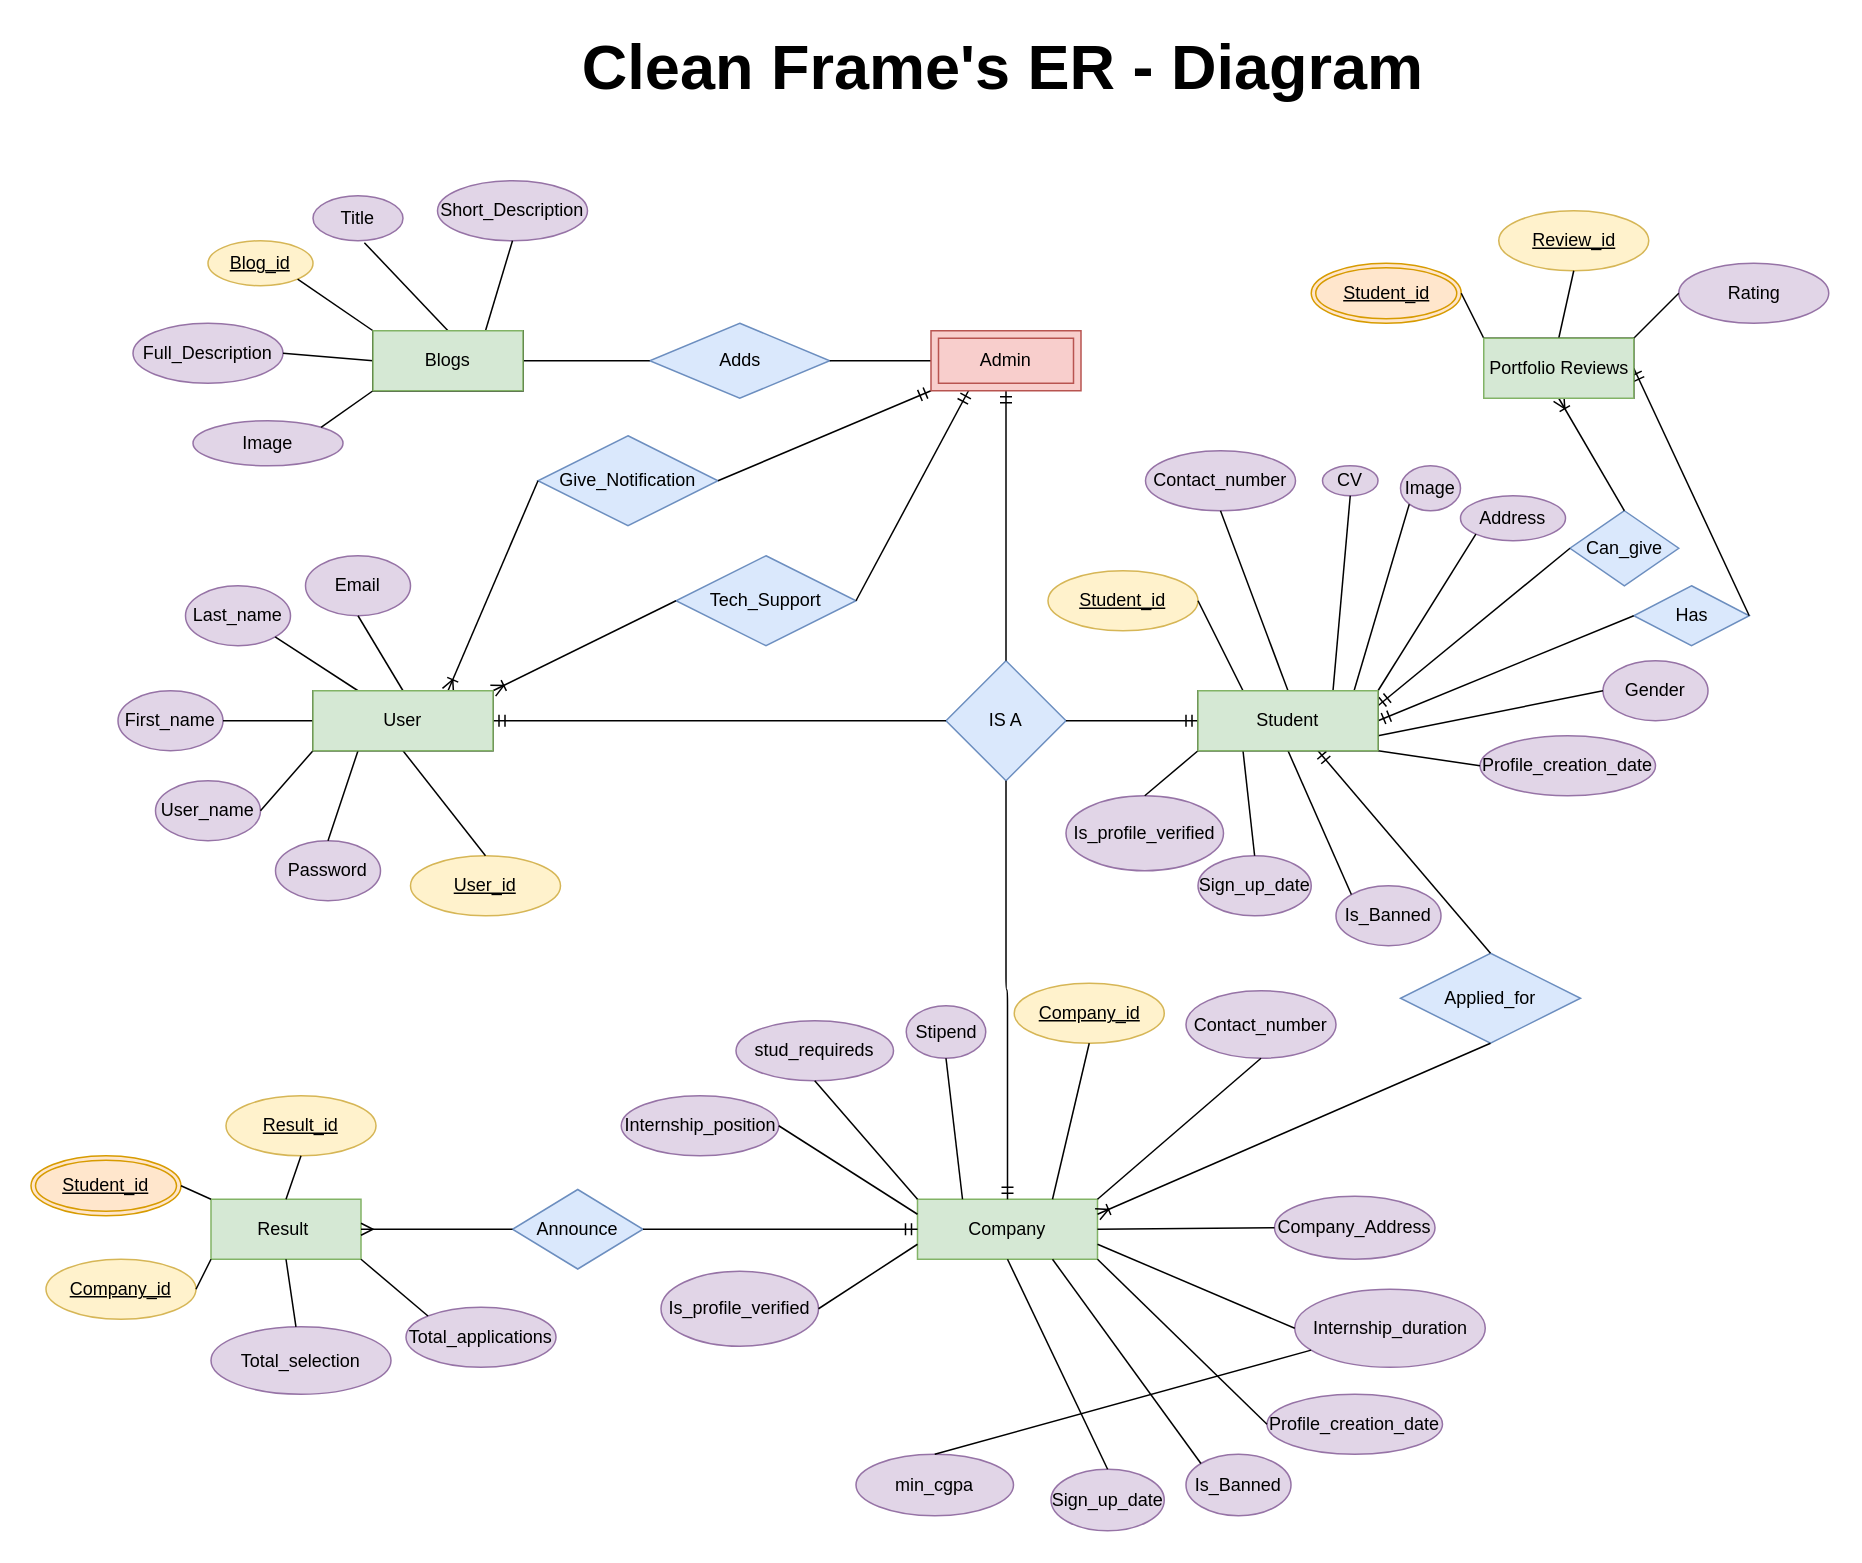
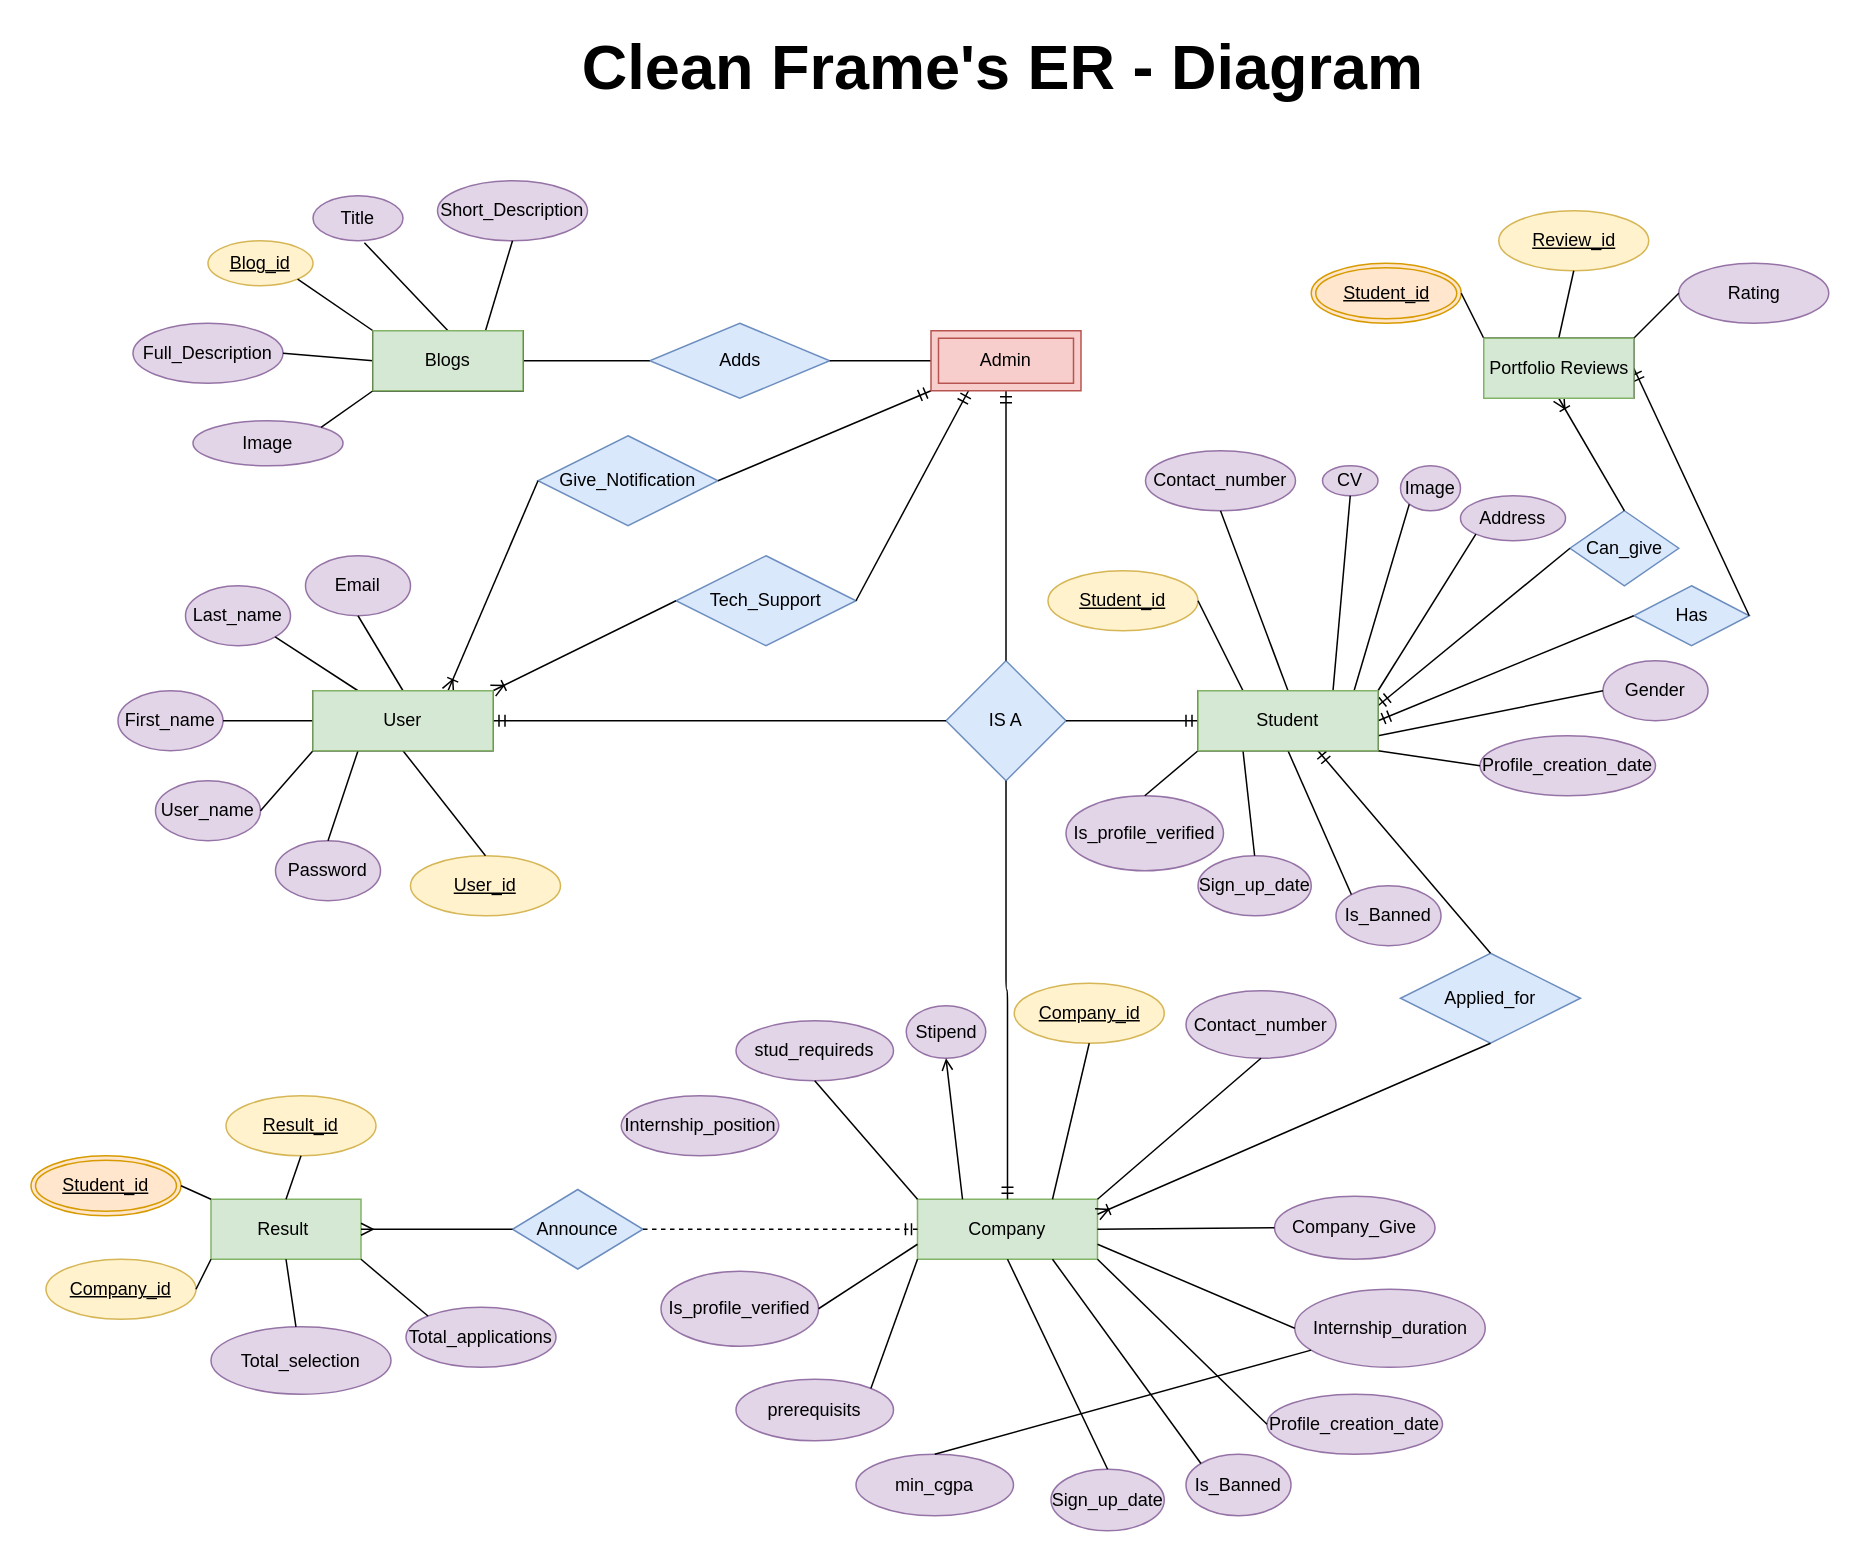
edge "Stipend" -- "Company": arrowhead none -> open
edge "Internship_position" -- "Company": removed
node "Company_Address": label "Company_Address" -> "Company_Give"
edge "Announce" -> "Company": style solid -> dashed
edge "Company" -- "prerequisits": added
node "prerequisits": added
